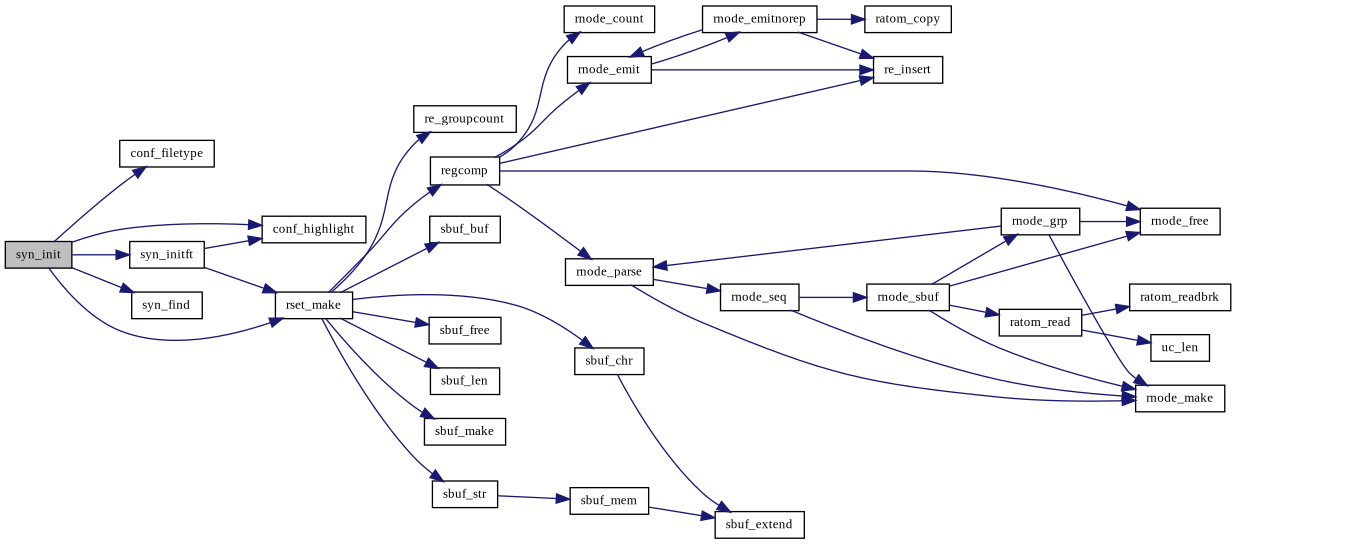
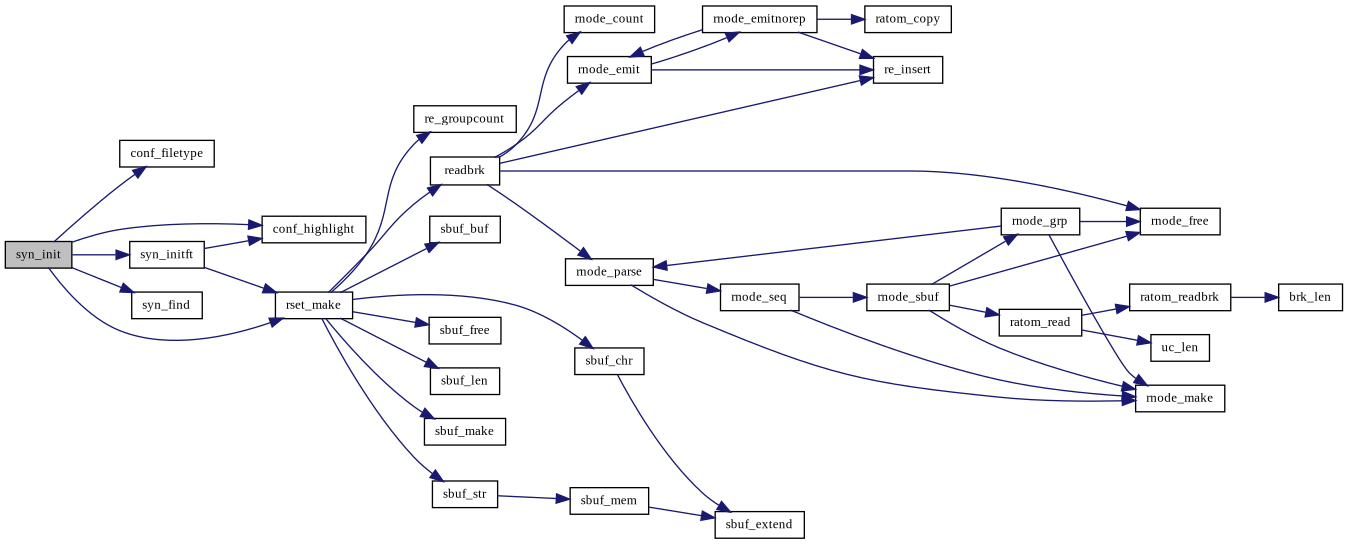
node "regcomp": label "regcomp" -> "readbrk"
node "brk_len": added
